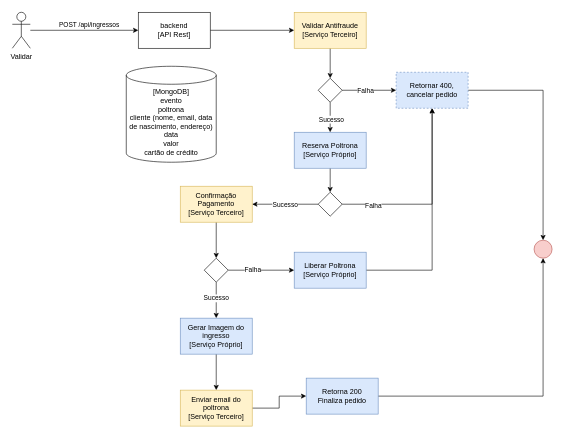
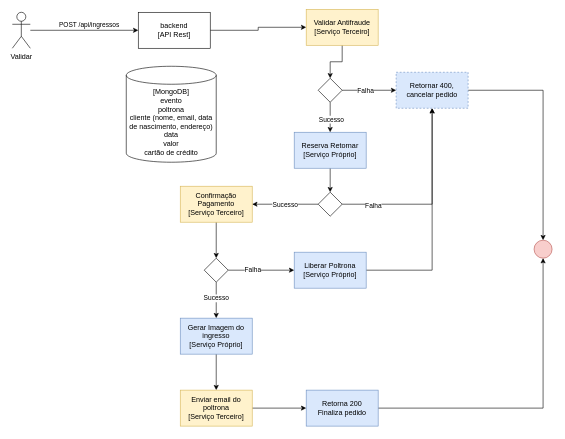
node "Validar Antifraude [Serviço Terceiro]": moved (330, 30) -> (342, 27)
node "Reserva Poltrona [Serviço Próprio]": label "Reserva Poltrona [Serviço Próprio]" -> "Reserva Retornar [Serviço Próprio]"
node "Retorna 200 Finaliza pedido": moved (342, 396) -> (342, 408)
